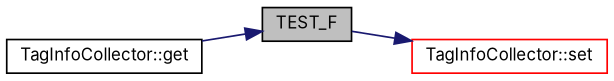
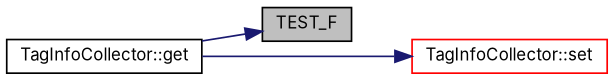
edge "TEST_F" -> "TagInfoCollector::set": now "TagInfoCollector::get" -> "TagInfoCollector::set"
